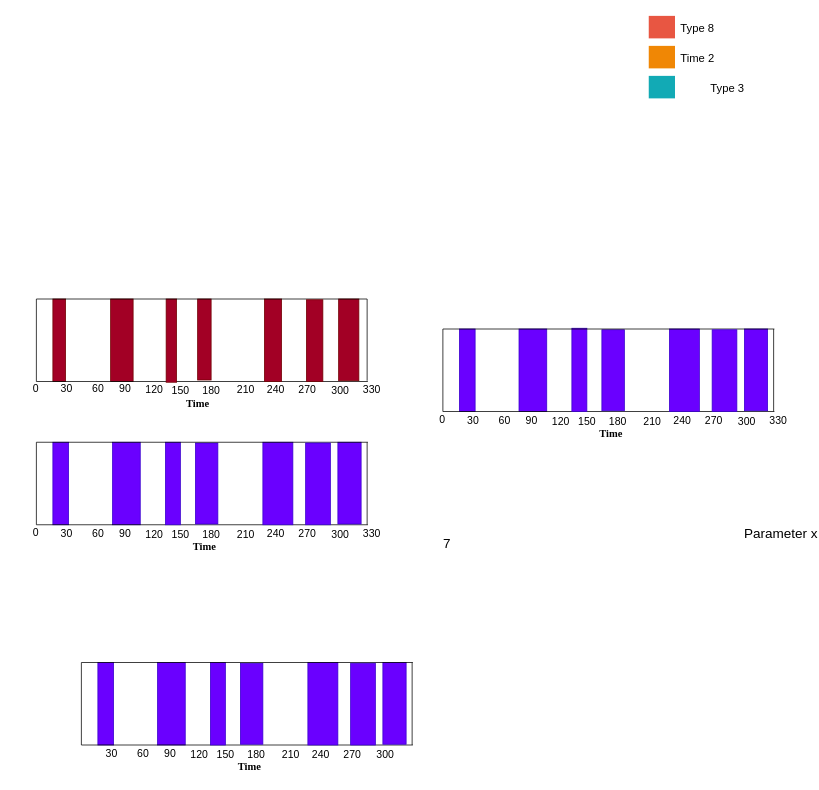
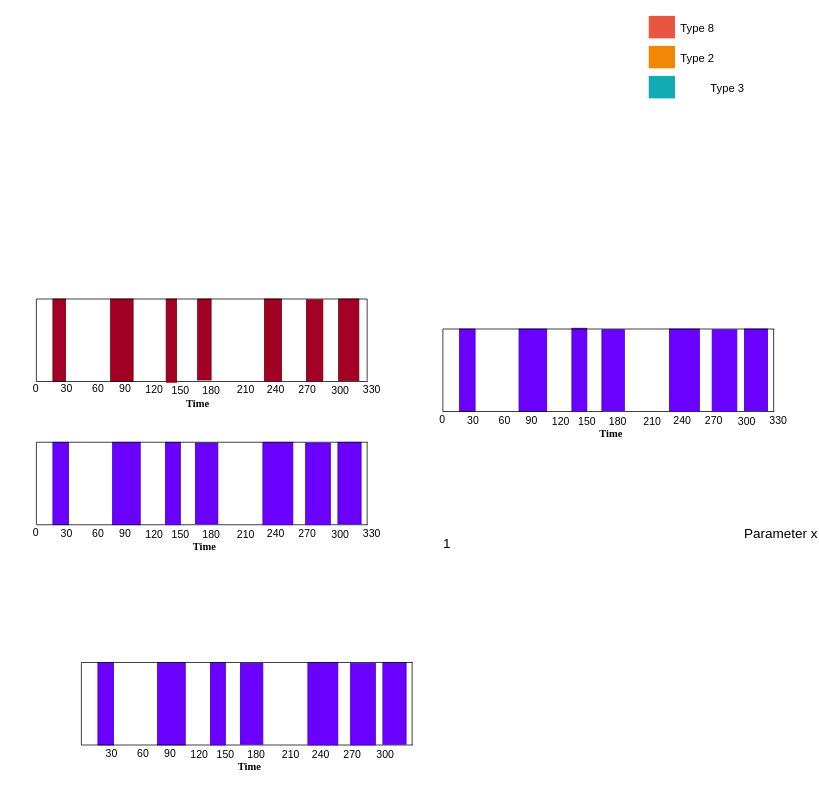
node "Time 2": label "Time 2" -> "Type 2"
node "7": label "7" -> "1"
